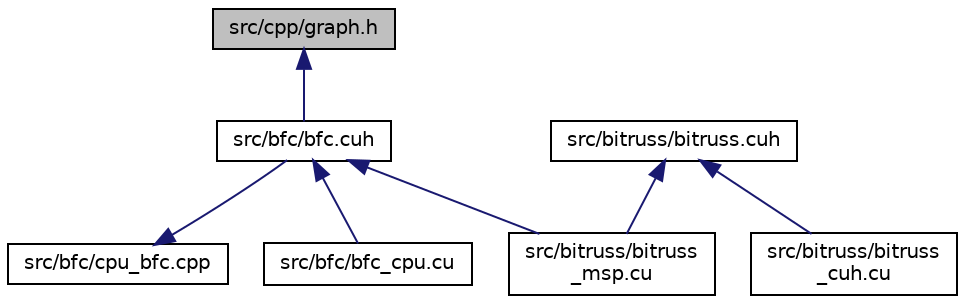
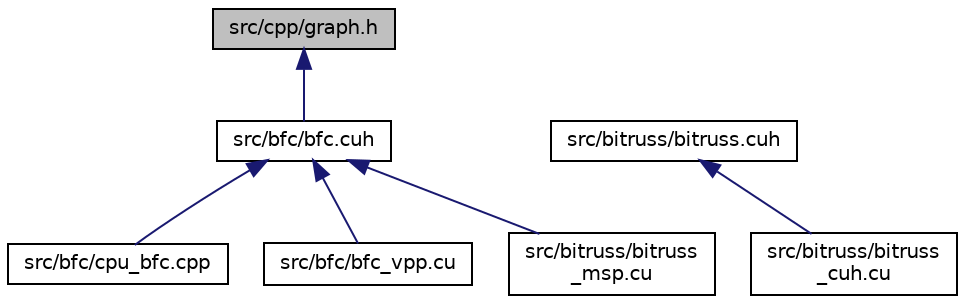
edge "src/bfc/bfc.cuh" -> "src/bfc/cpu_bfc.cpp": reversed
edge "src/bitruss/bitruss _msp.cu" -> "src/bitruss/bitruss.cuh": removed
node "src/bfc/bfc_cpu.cu": label "src/bfc/bfc_cpu.cu" -> "src/bfc/bfc_vpp.cu"
